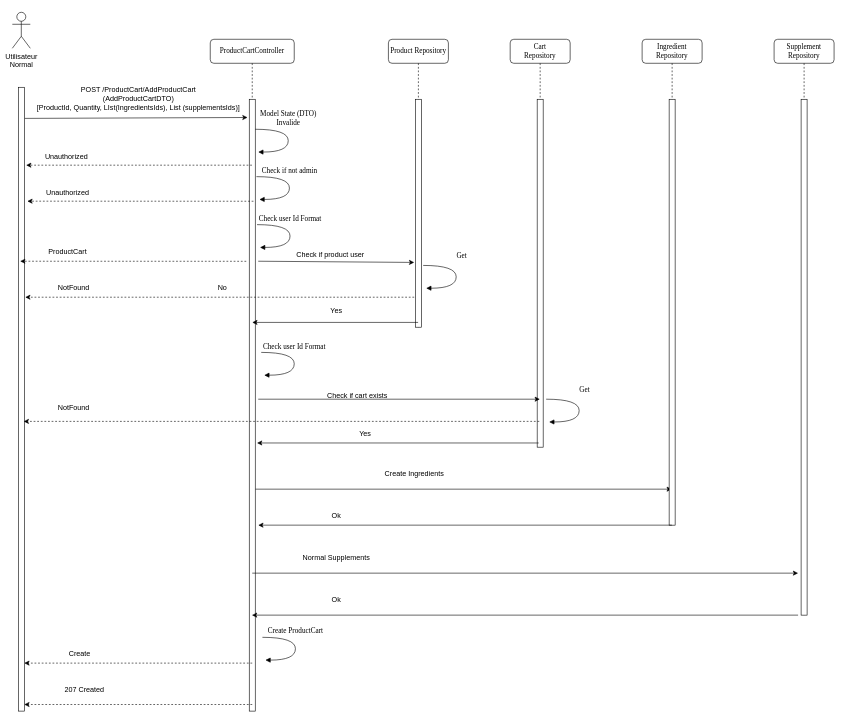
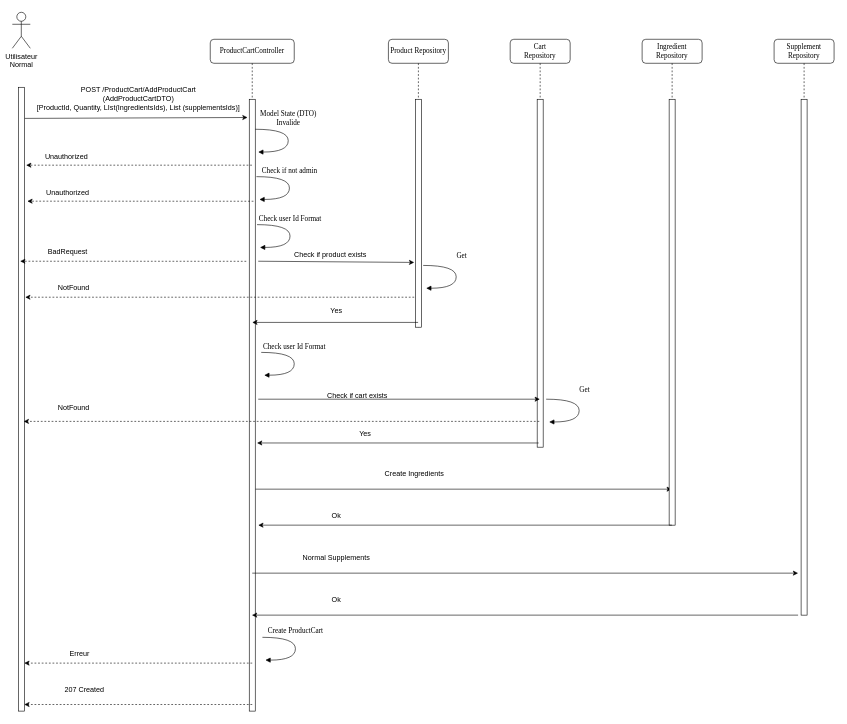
node "ProductCart": label "ProductCart" -> "BadRequest"
node "Check if product user": label "Check if product user" -> "Check if product exists"
node "No": removed
node "Create": label "Create" -> "Erreur"
